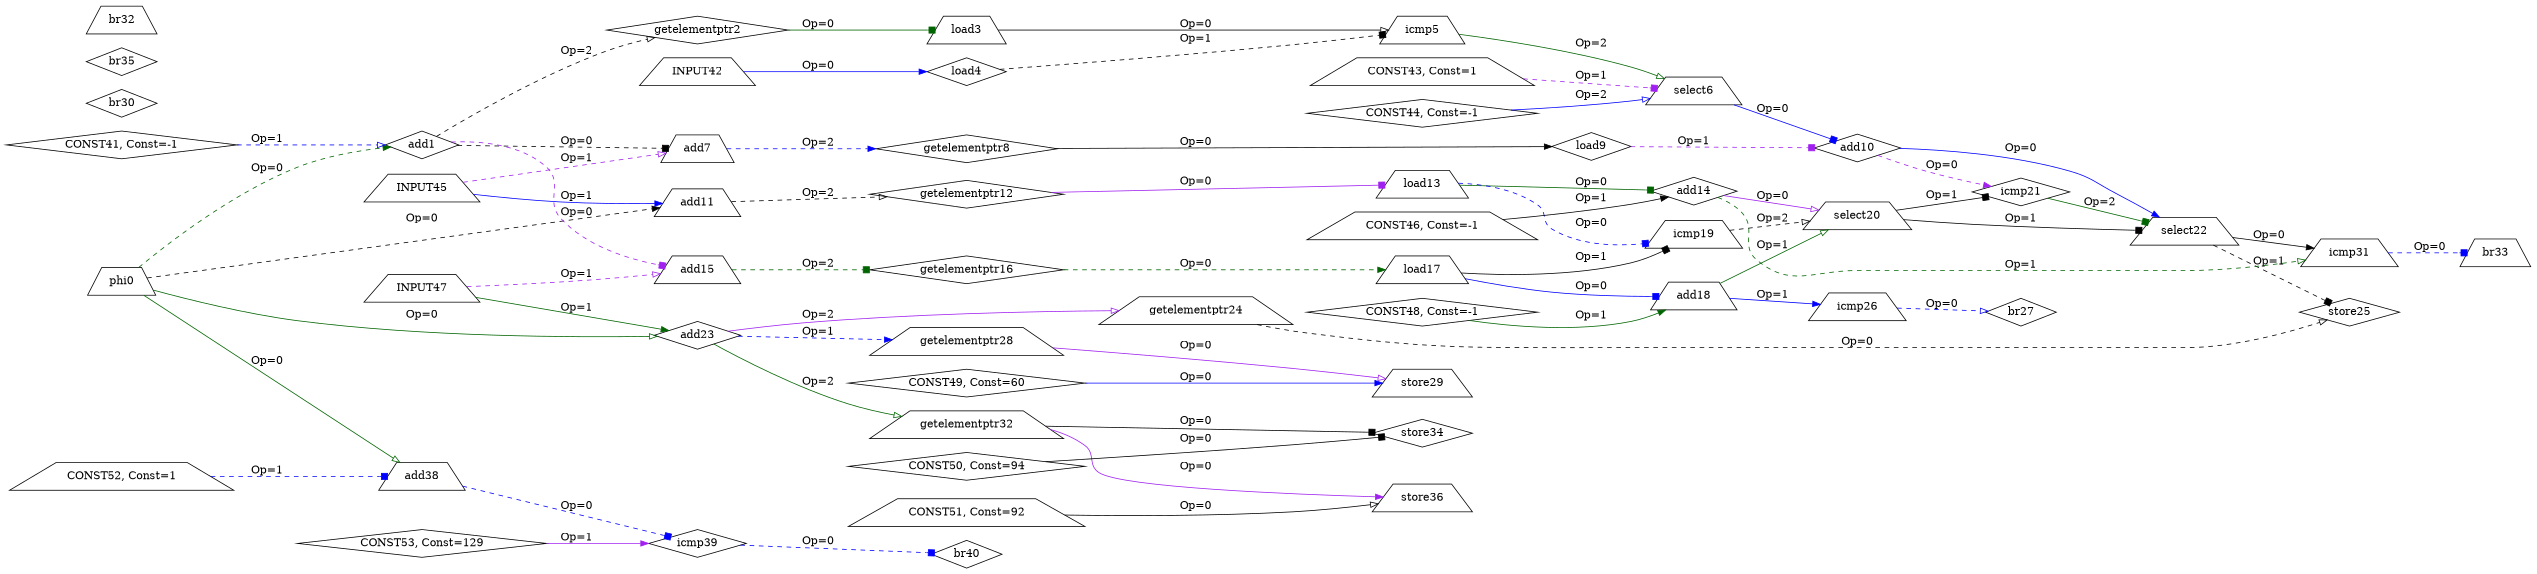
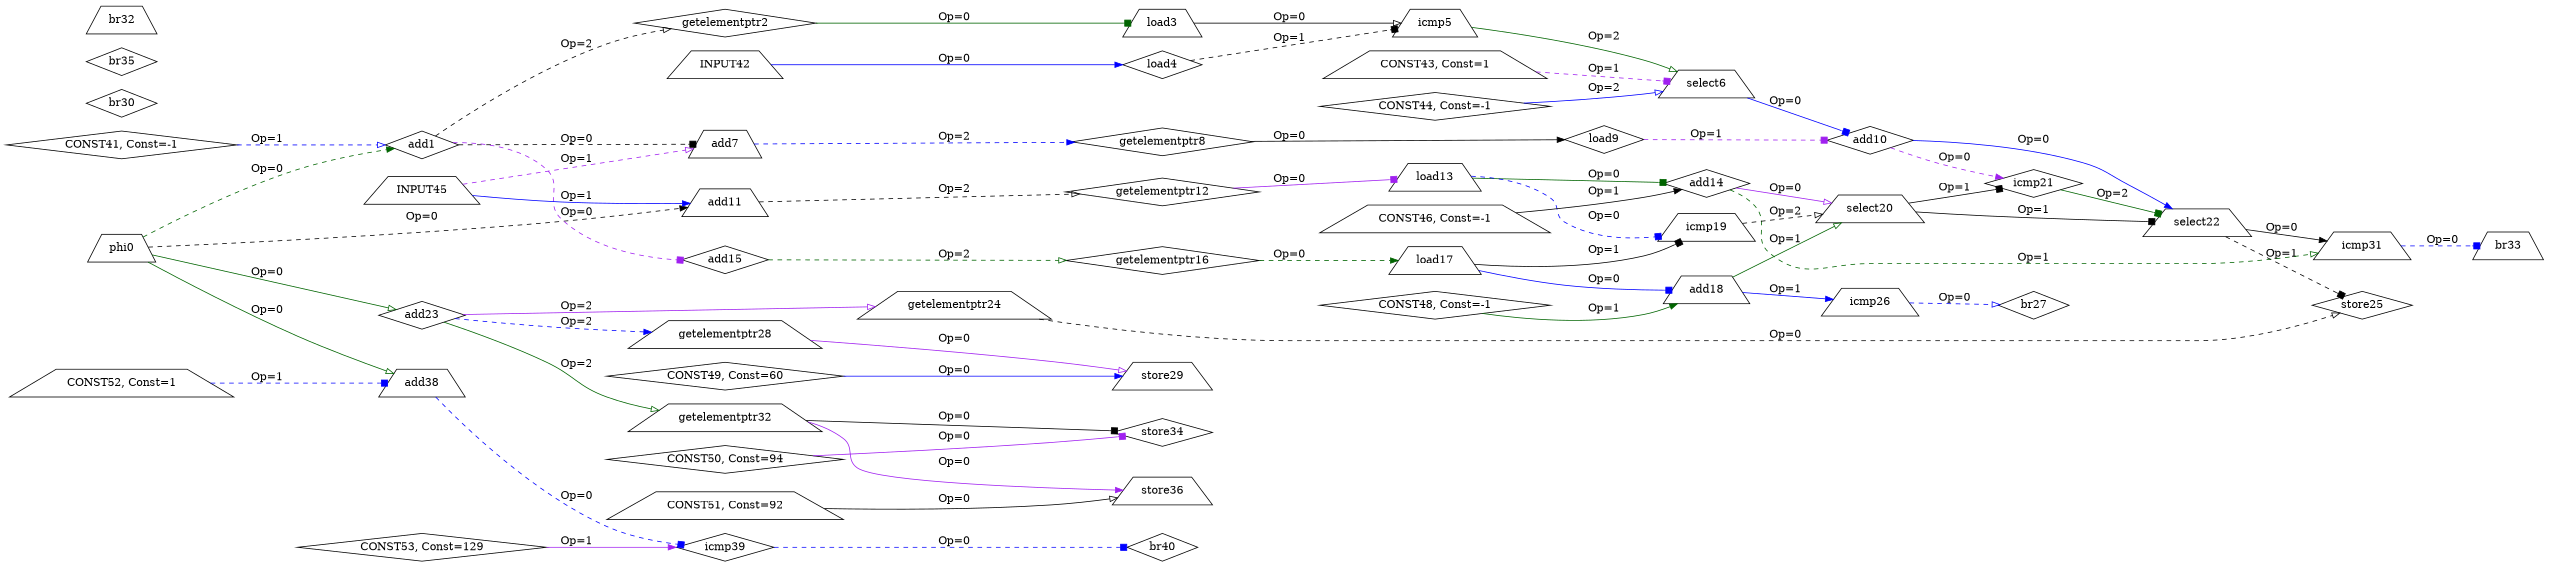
node "add15": shape trapezium -> diamond
edge "add15" -> "getelementptr16": arrowhead box -> onormal
node "INPUT47": removed
edge "add23" -> "getelementptr28": label "Op=1" -> "Op=2"
edge "CONST50, Const=94" -> "store34": color black -> purple
